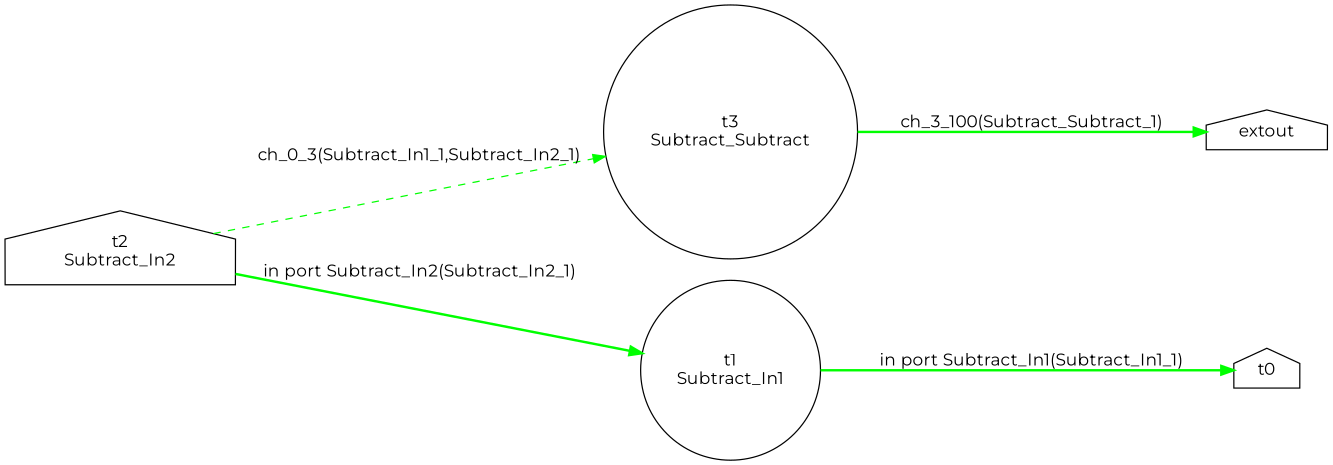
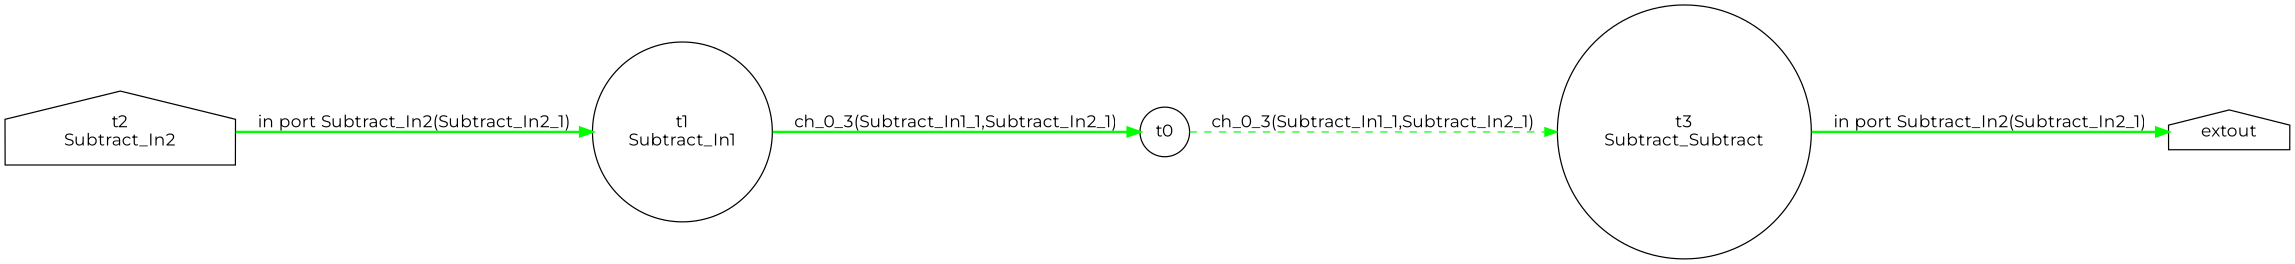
edge "t3 Subtract_Subtract" -> "extout": label "ch_3_100(Subtract_Subtract_1)" -> "in port Subtract_In2(Subtract_In2_1)"
edge "t2 Subtract_In2" -> "t3 Subtract_Subtract": now "t0" -> "t3 Subtract_Subtract"
edge "t1 Subtract_In1" -> "t0": label "in port Subtract_In1(Subtract_In1_1)" -> "ch_0_3(Subtract_In1_1,Subtract_In2_1)"
node "t0": shape house -> circle
